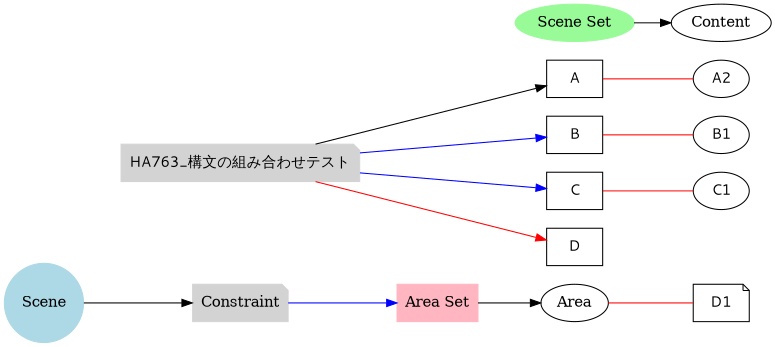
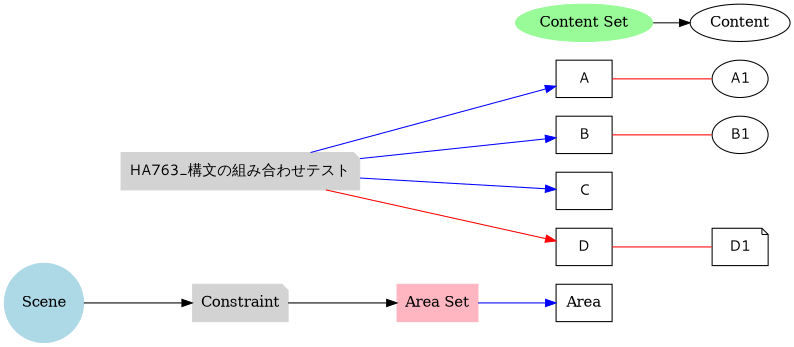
node "Scene Set": label "Scene Set" -> "Content Set"
node "A2": label "A2" -> "A1"
edge "HA763_構文の組み合わせテスト" -> "A": color black -> blue
node "C1": removed
edge "Constraint" -> "Area Set": color blue -> black
edge "Area Set" -> "Area": color black -> blue
node "Area": shape ellipse -> box
edge "Area" -- "D1": now "D" -- "D1"
